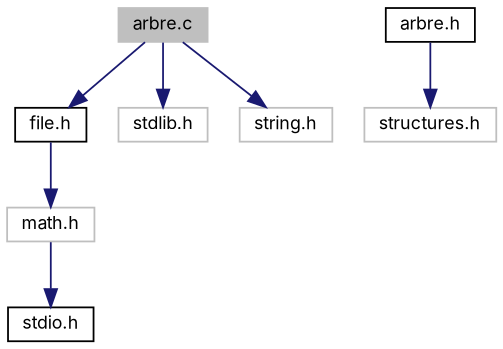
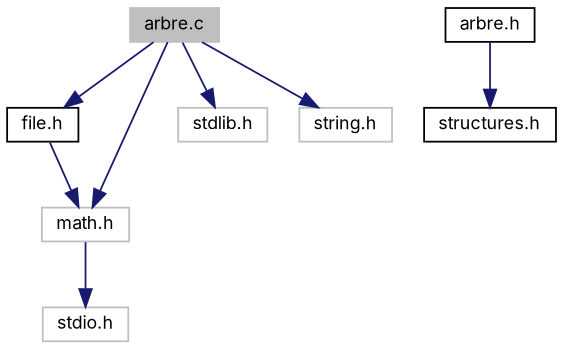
edge "arbre.c" -> "math.h": added
node "structures.h": color grey75 -> black
node "stdio.h": color black -> grey75
